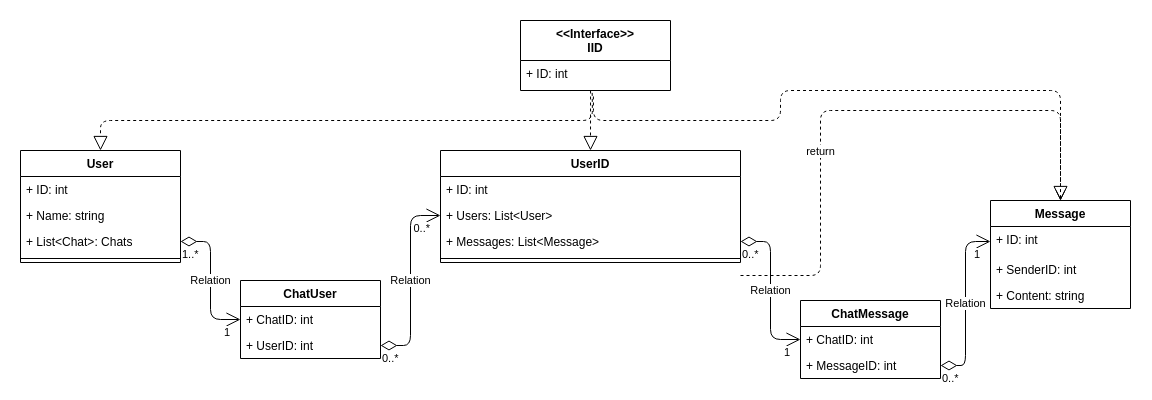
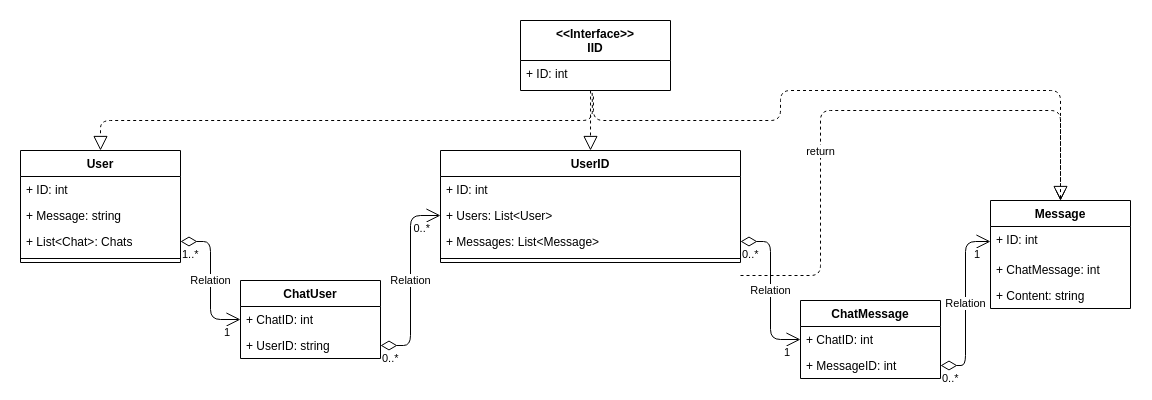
node "+ Name: string": label "+ Name: string" -> "+ Message: string"
node "+ SenderID: int": label "+ SenderID: int" -> "+ ChatMessage: int"
node "+ UserID: int": label "+ UserID: int" -> "+ UserID: string"
